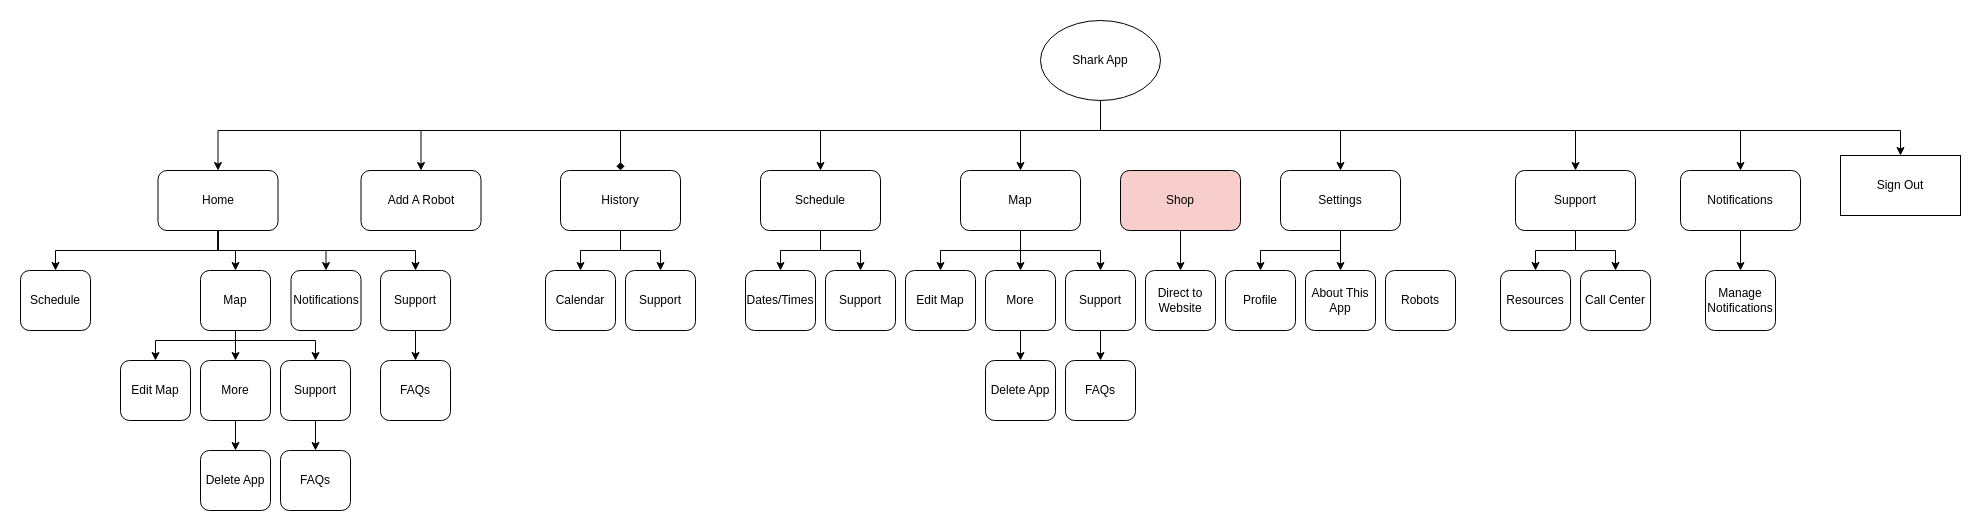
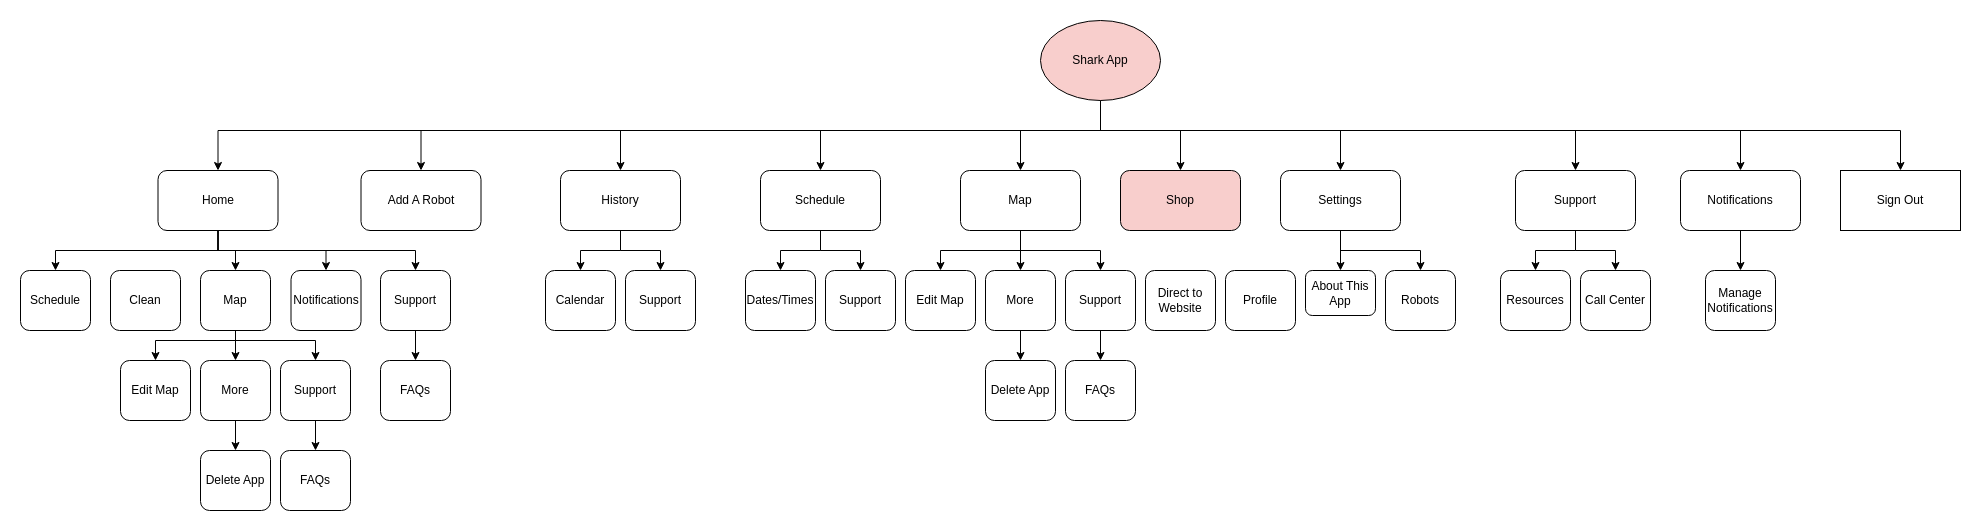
node "Shark App": fillcolor #ffffff -> #f8cecc
edge "Shark App" -> "Shop": added
edge "Shark App" -> "History": arrowhead diamond -> classic
node "Sign Out": moved (1901, 186) -> (1901, 201)
edge "Shop" -> "Direct to Website": removed
edge "Settings" -> "Profile": removed
edge "Settings" -> "Robots": added
node "Clean": added
node "About This App": size 70x60 -> 70x45
